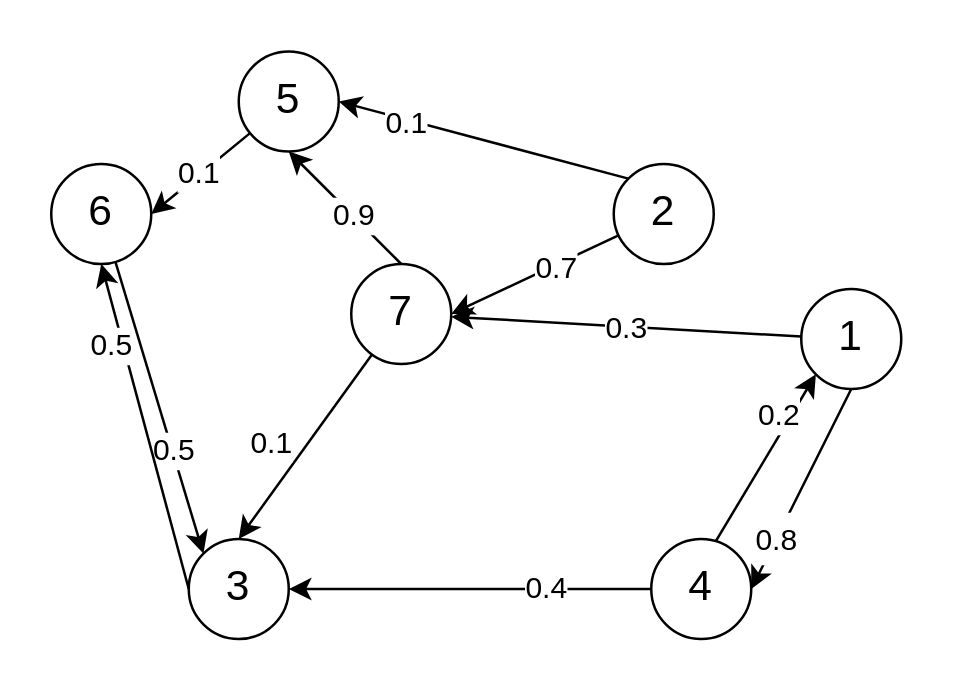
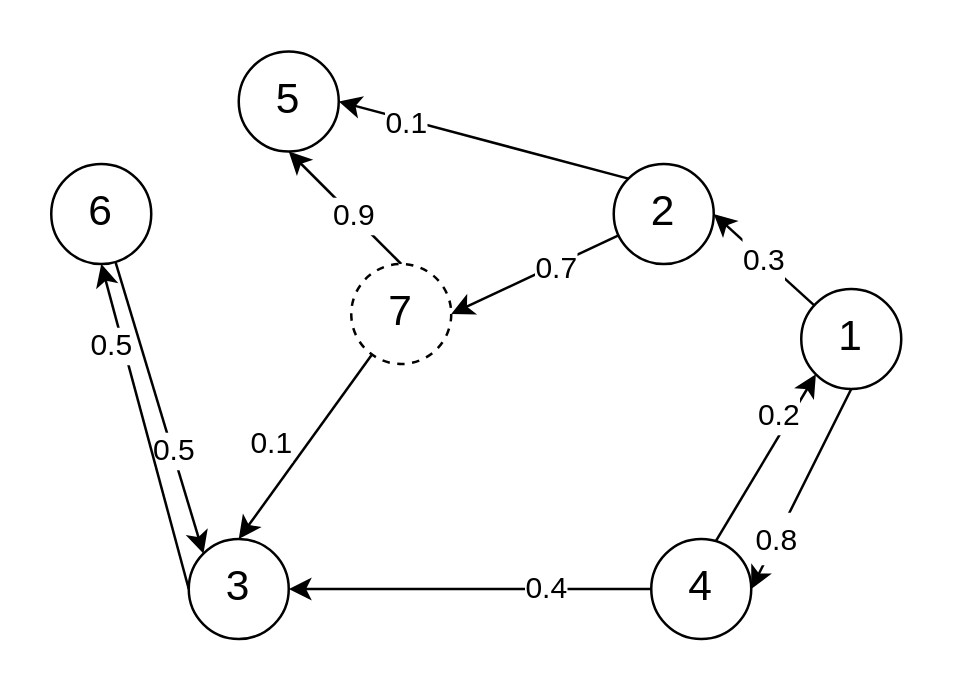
edge "5" -> "6": removed, label "0.1"
node "7": style solid -> dashed
edge "1" -> "7": now "1" -> "2"
